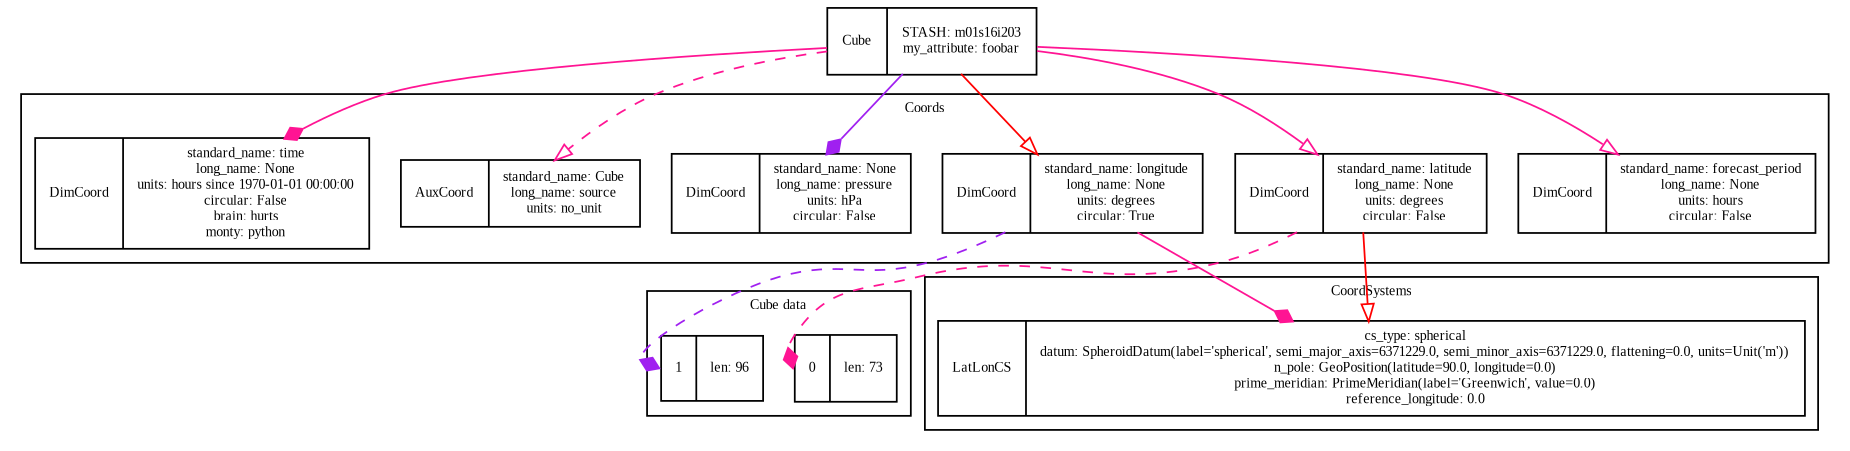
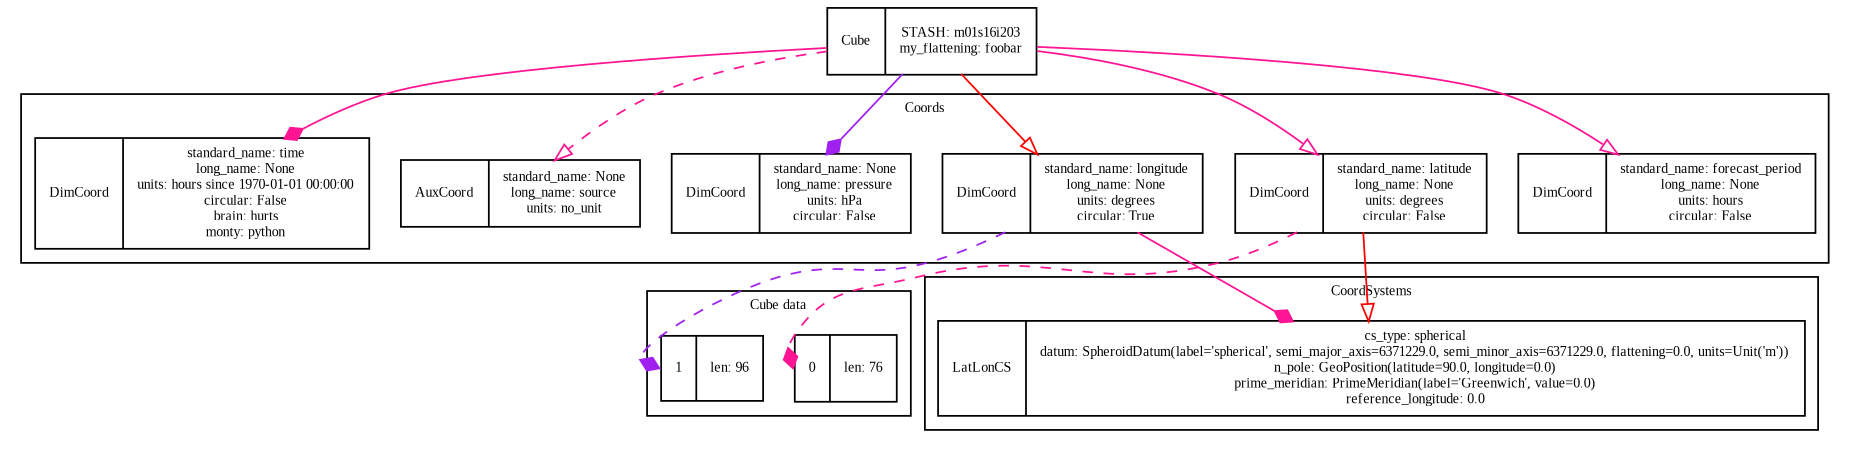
node "Cube": text "my_attribute: foobar" -> "my_flattening: foobar"
node "AuxCoord": text "standard_name: Cube" -> "standard_name: None"
node "0": text "len: 73" -> "len: 76"
